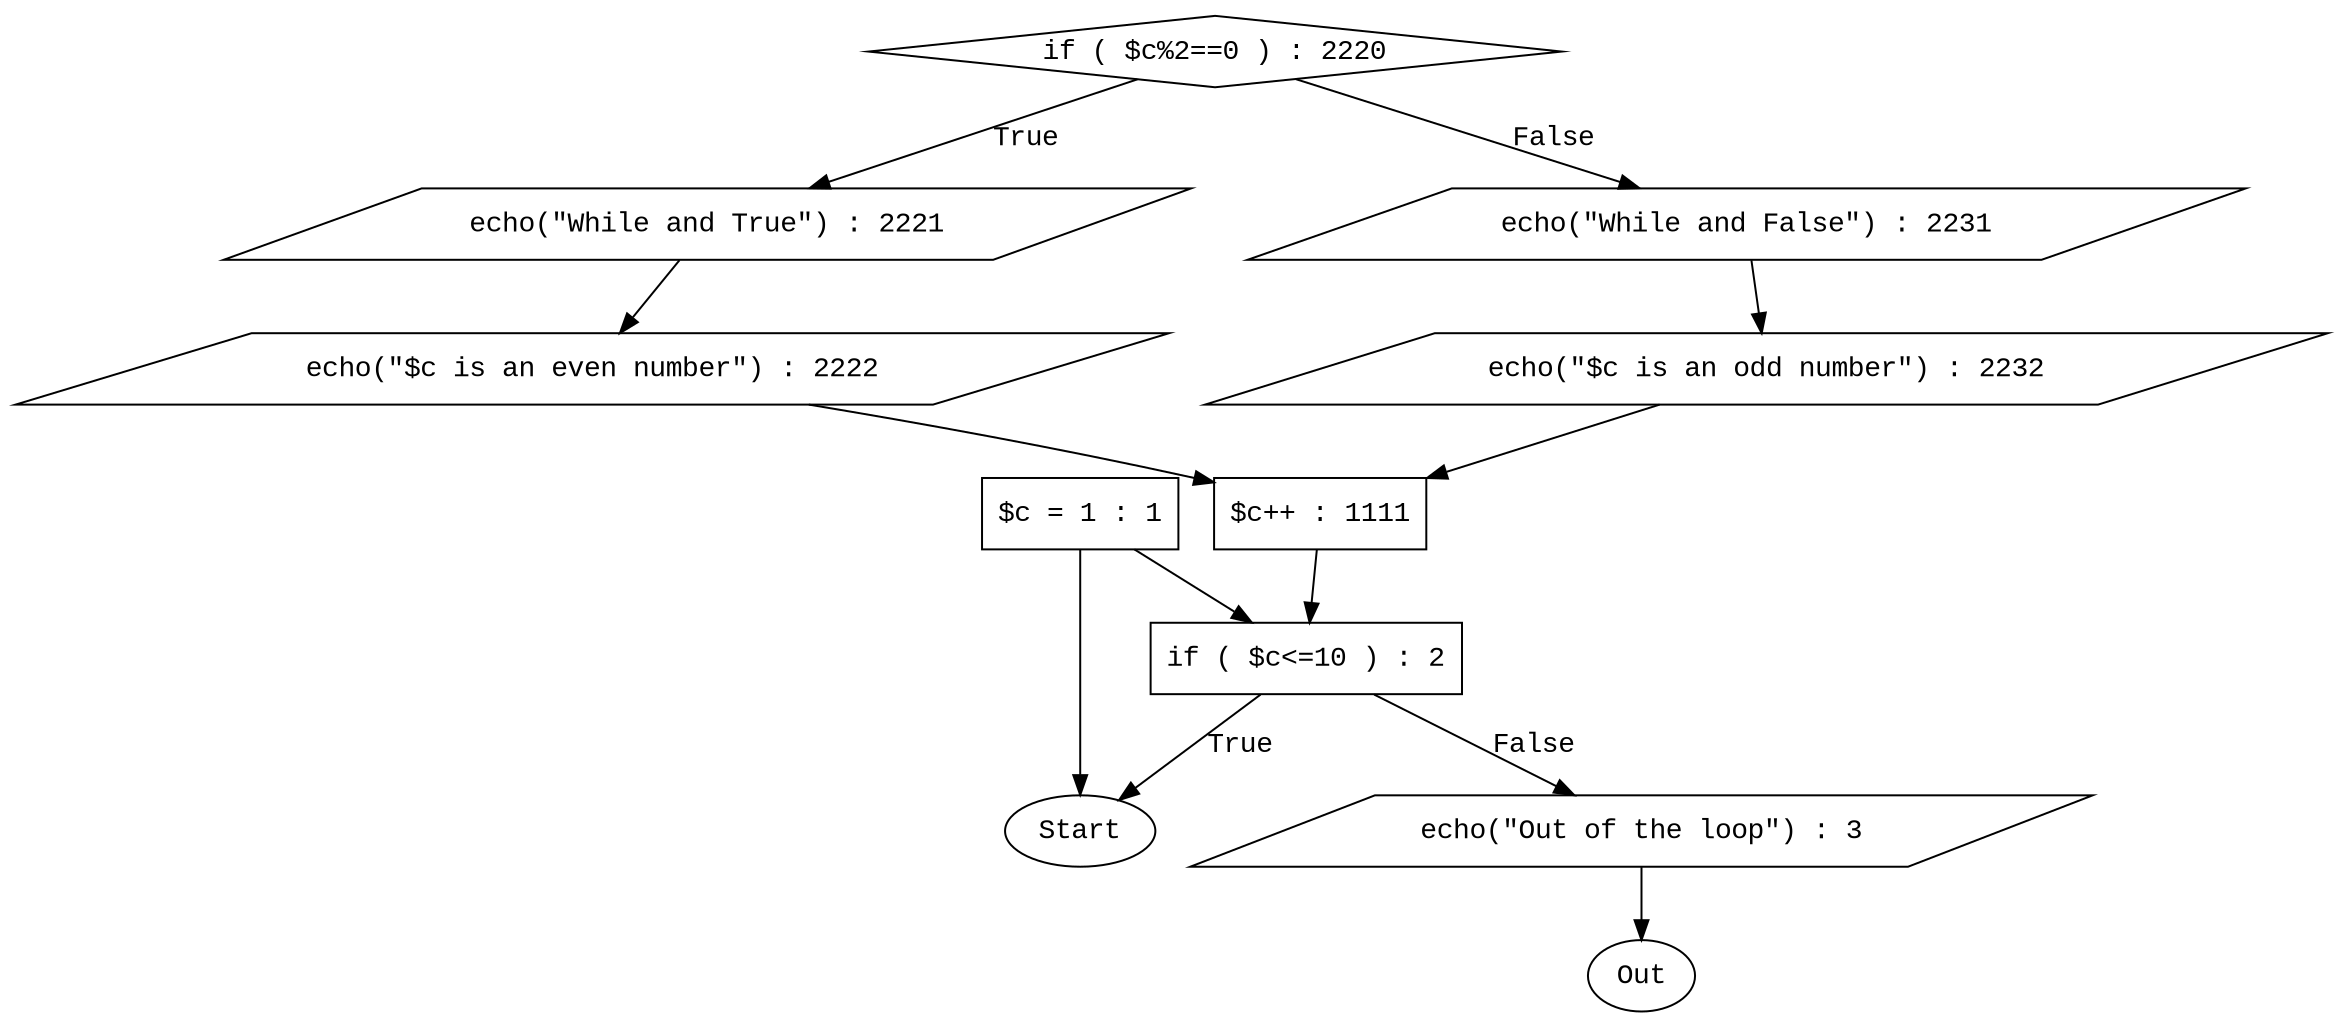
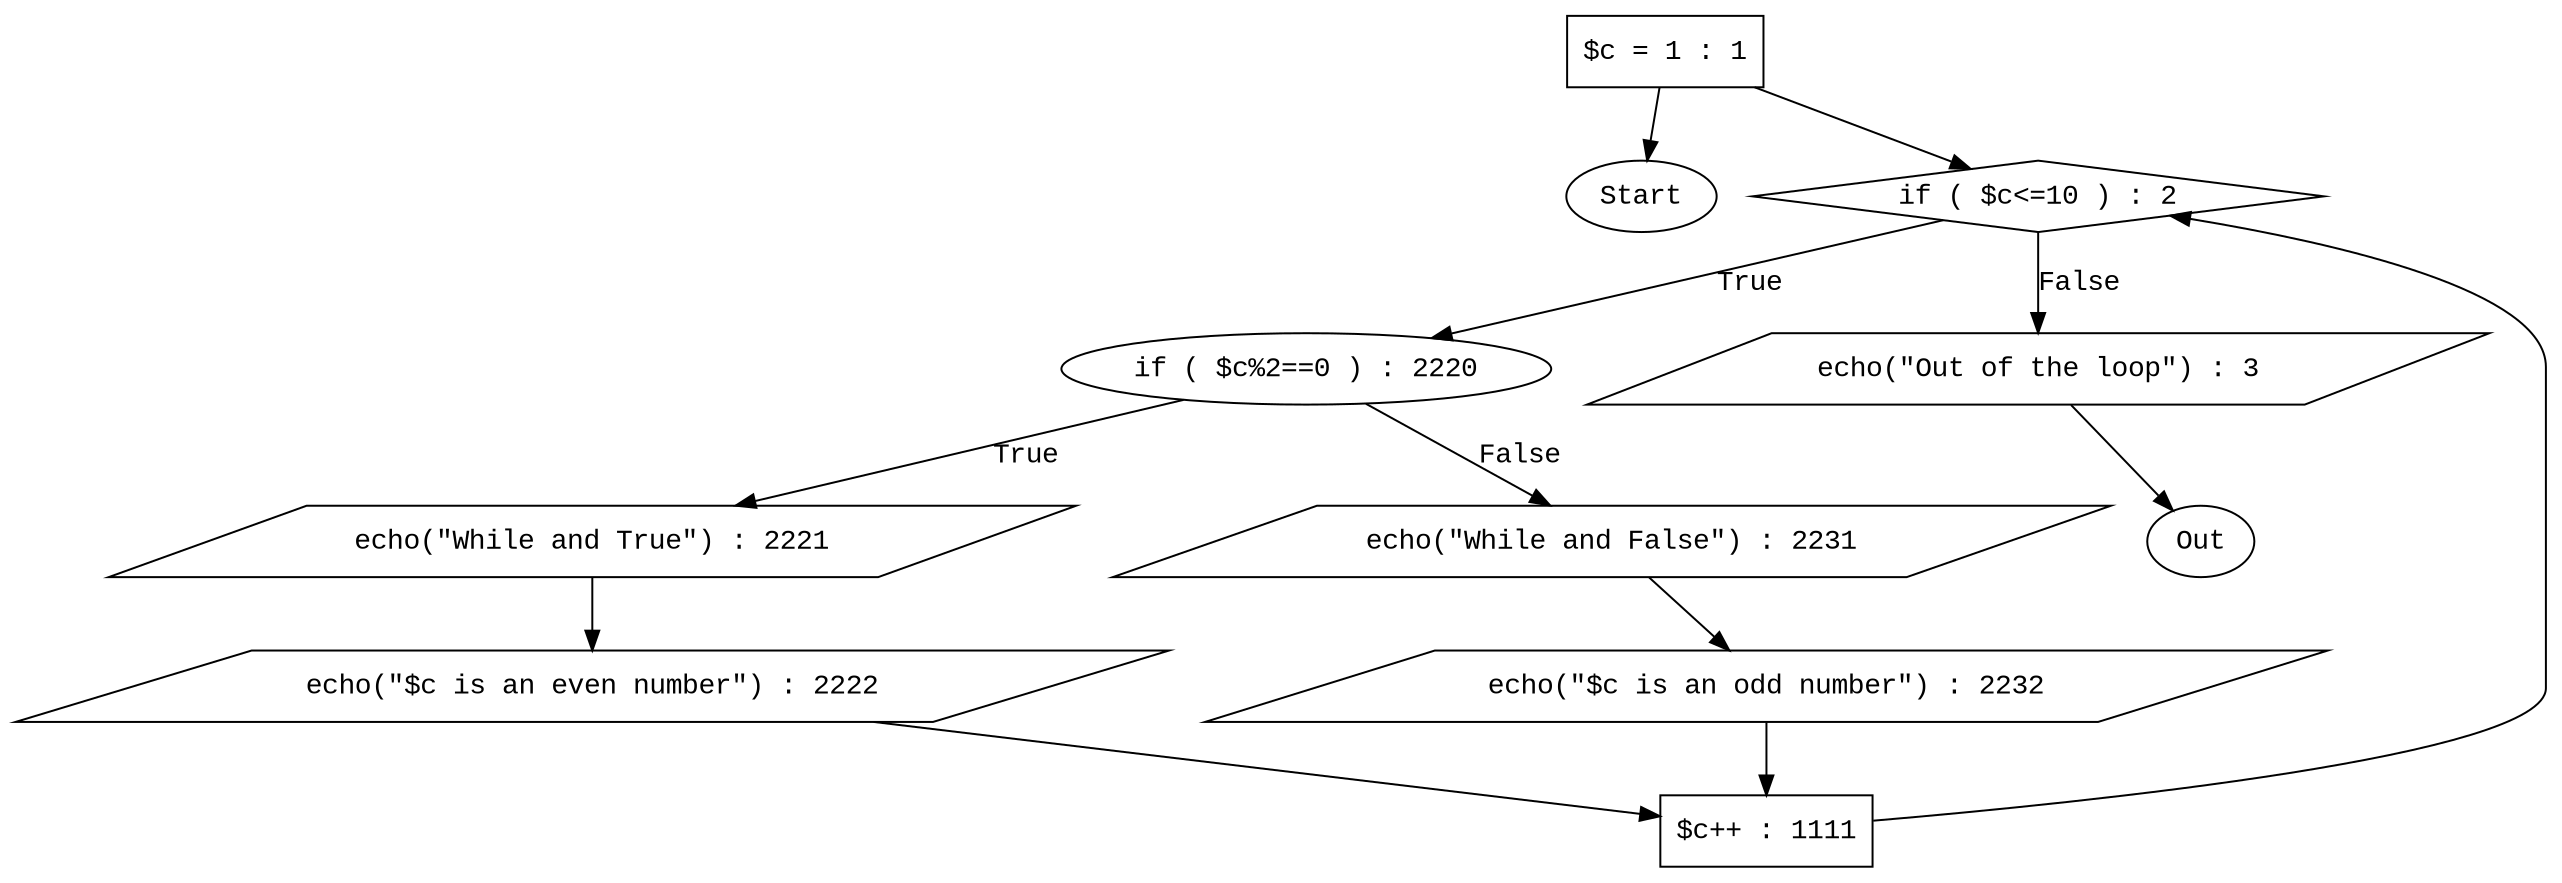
node "if ( $c%2==0 ) : 2220": shape diamond -> ellipse
node "if ( $c<=10 ) : 2": shape box -> diamond
edge "if ( $c<=10 ) : 2" -> "Start": now "if ( $c<=10 ) : 2" -> "if ( $c%2==0 ) : 2220"
